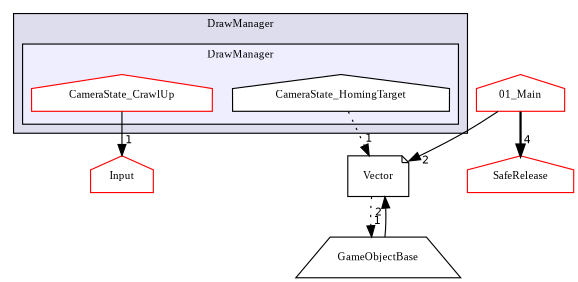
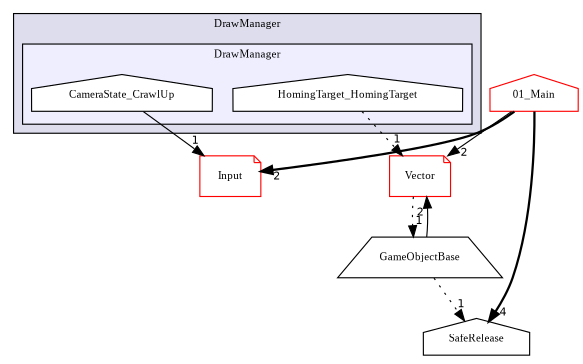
node "CameraState_CrawlUp": color red -> black
node "CameraState_HomingTarget": label "CameraState_HomingTarget" -> "HomingTarget_HomingTarget"
edge "01_Main" -> "Input": added
node "Input": shape house -> note
node "Vector": color black -> red
node "SafeRelease": color red -> black
edge "GameObjectBase" -> "SafeRelease": added
